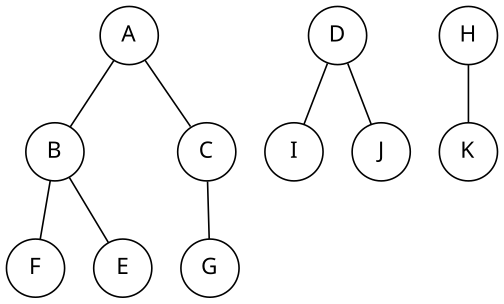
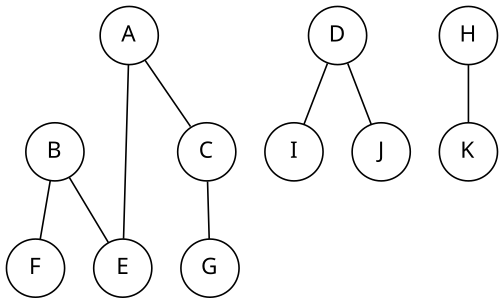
edge "A" -- "B": now "A" -- "E"
